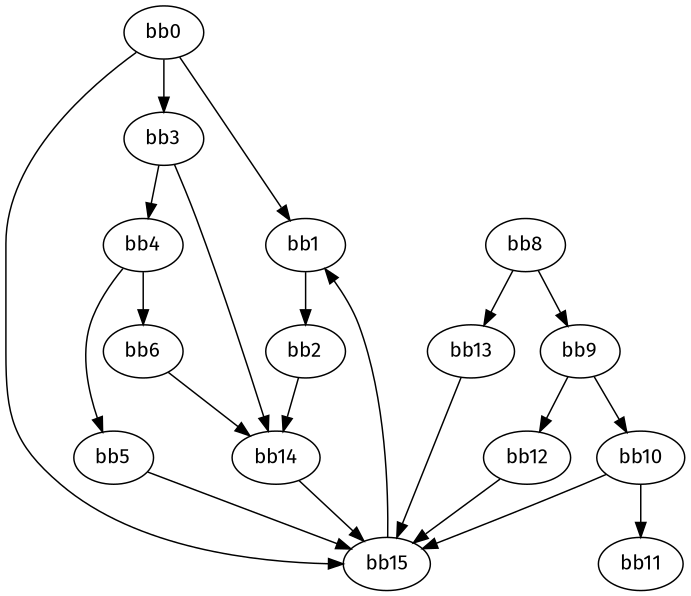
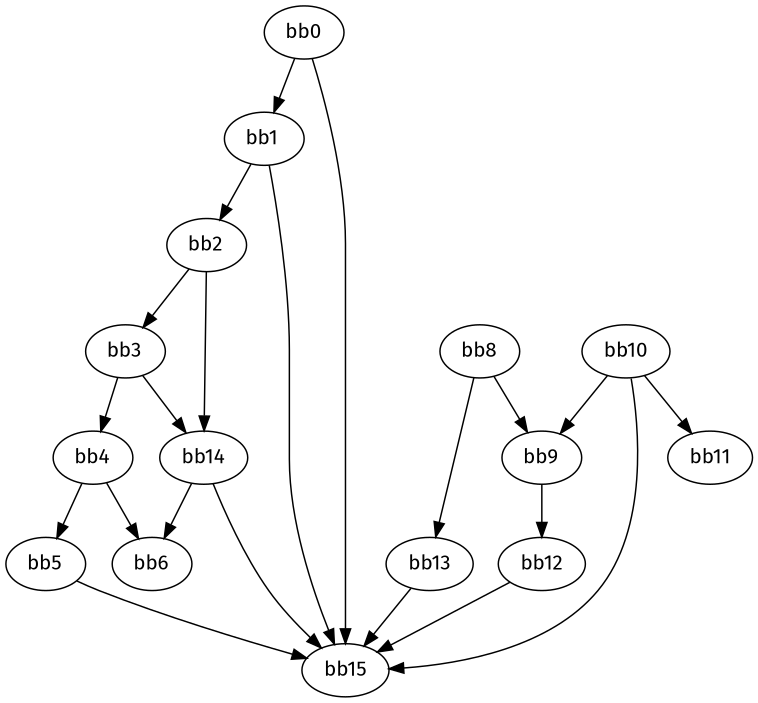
edge "bb0" -> "bb3": now "bb2" -> "bb3"
edge "bb9" -> "bb10": reversed
edge "bb6" -> "bb14": reversed
edge "bb15" -> "bb1": reversed
